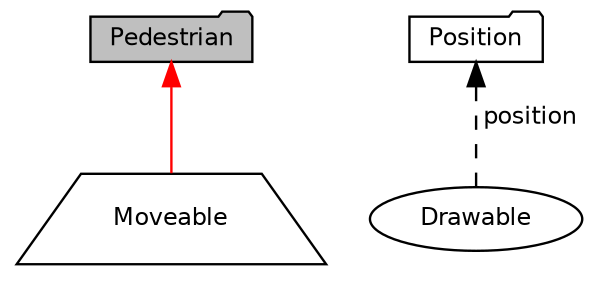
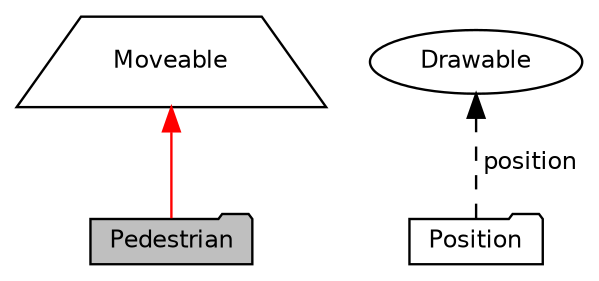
edge "Moveable" -> "Pedestrian": reversed
edge "Drawable" -> "Position": reversed
